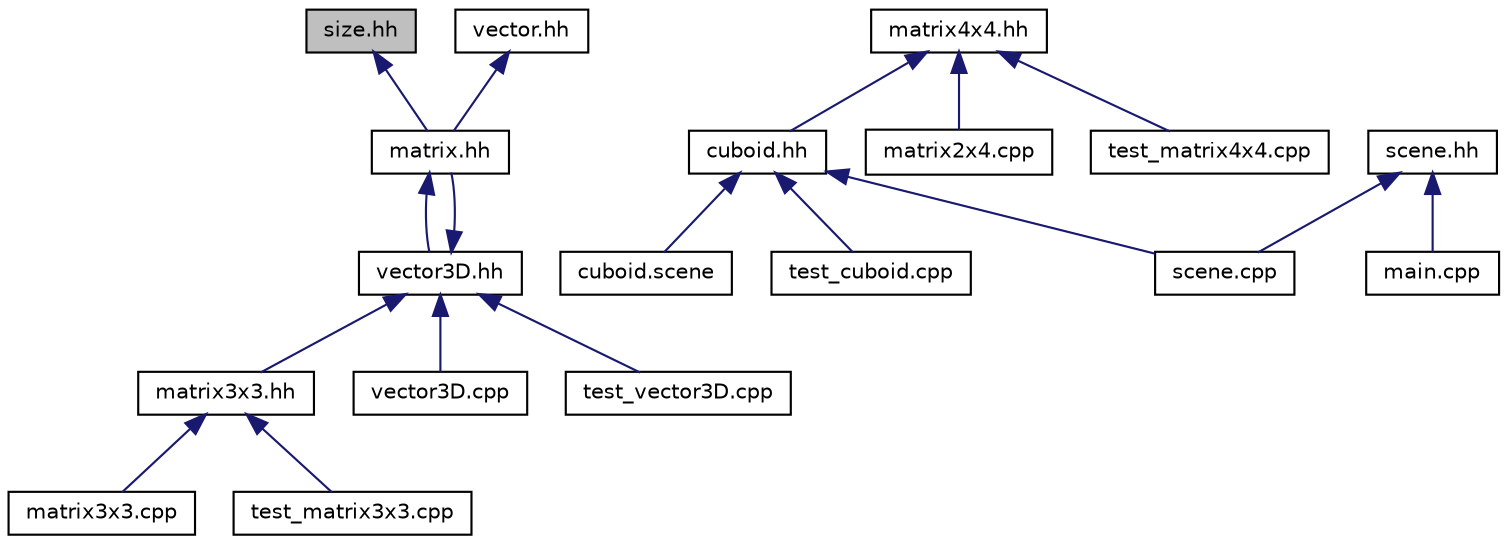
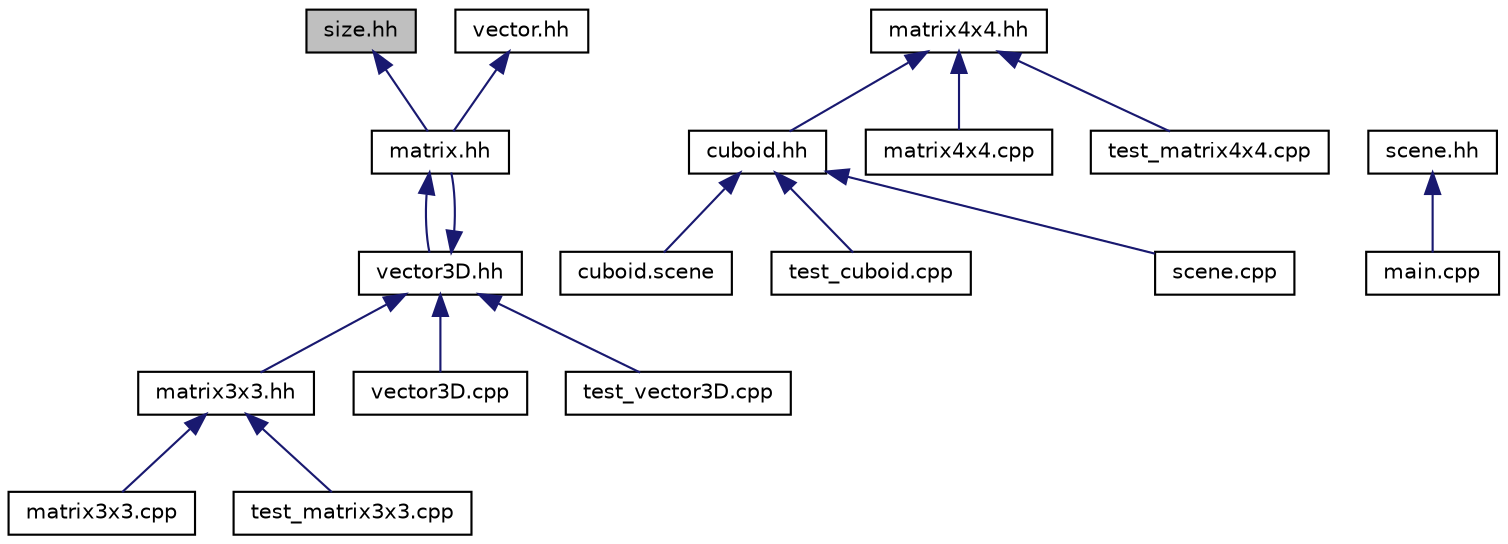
node "matrix2x4.cpp": label "matrix2x4.cpp" -> "matrix4x4.cpp"
edge "scene.cpp" -> "scene.hh": removed
